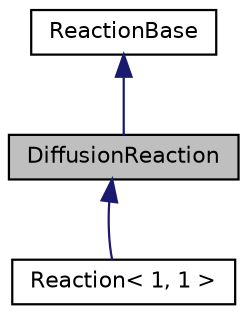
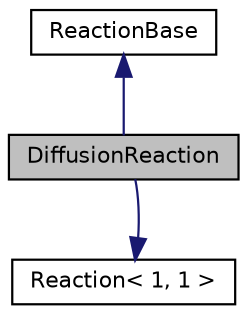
edge "Reaction< 1, 1 >" -> "DiffusionReaction": reversed
